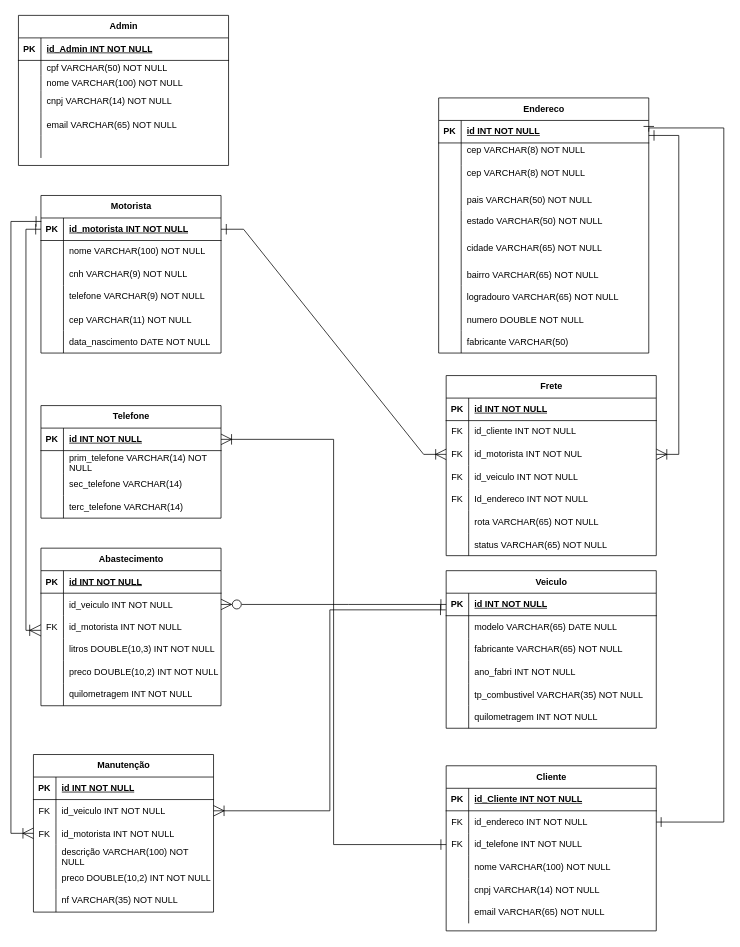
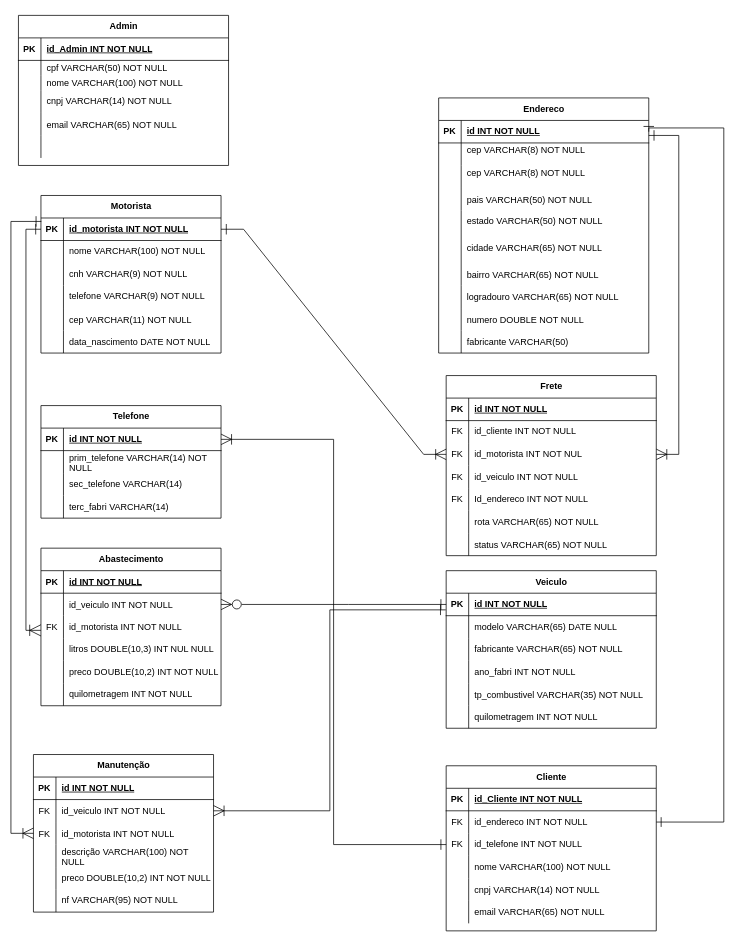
node "terc_telefone VARCHAR(14)": label "terc_telefone VARCHAR(14)" -> "terc_fabri VARCHAR(14)"
node "litros DOUBLE(10,3) INT NOT NULL": label "litros DOUBLE(10,3) INT NOT NULL" -> "litros DOUBLE(10,3) INT NUL NULL"
node "nf VARCHAR(35) NOT NULL": label "nf VARCHAR(35) NOT NULL" -> "nf VARCHAR(95) NOT NULL"
